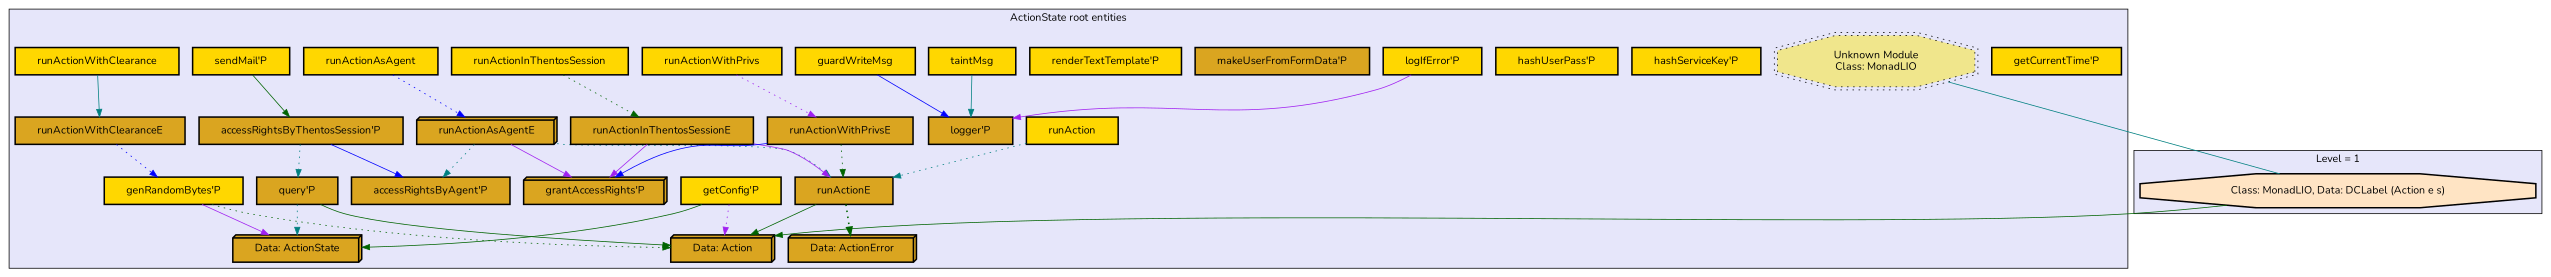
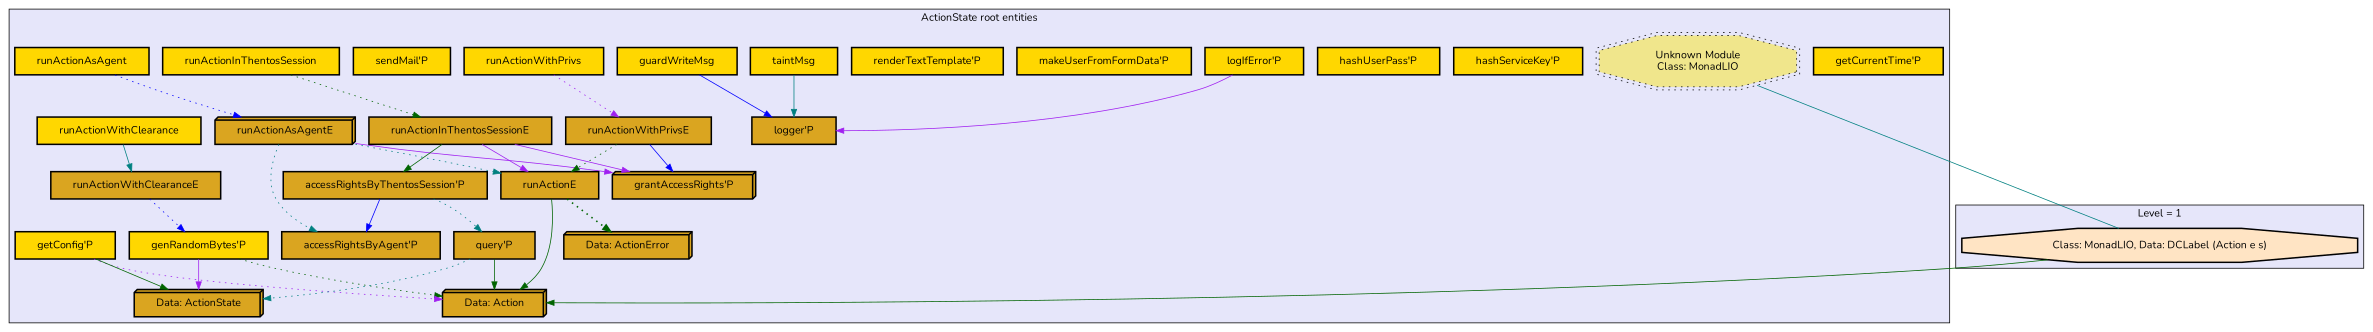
node "makeUserFromFormData'P": fillcolor goldenrod -> gold
edge "sendMail'P" -> "accessRightsByThentosSession'P": now "runActionInThentosSessionE" -> "accessRightsByThentosSession'P"
node "runAction": removed
